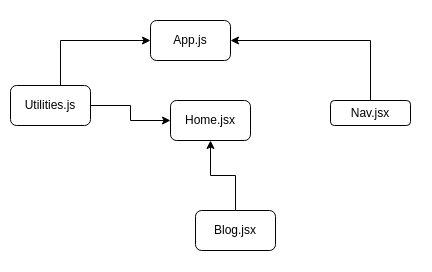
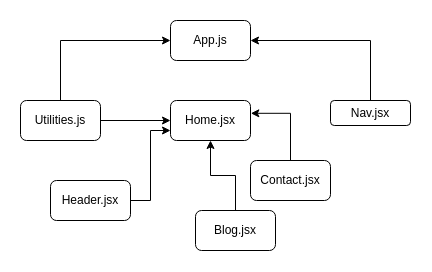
node "App.js": moved (191, 41) -> (211, 41)
node "Utilities.js": moved (51, 106) -> (61, 121)
edge "Contact.jsx" -> "Home.jsx": added
edge "Header.jsx" -> "Home.jsx": added
node "Contact.jsx": added
node "Header.jsx": added
